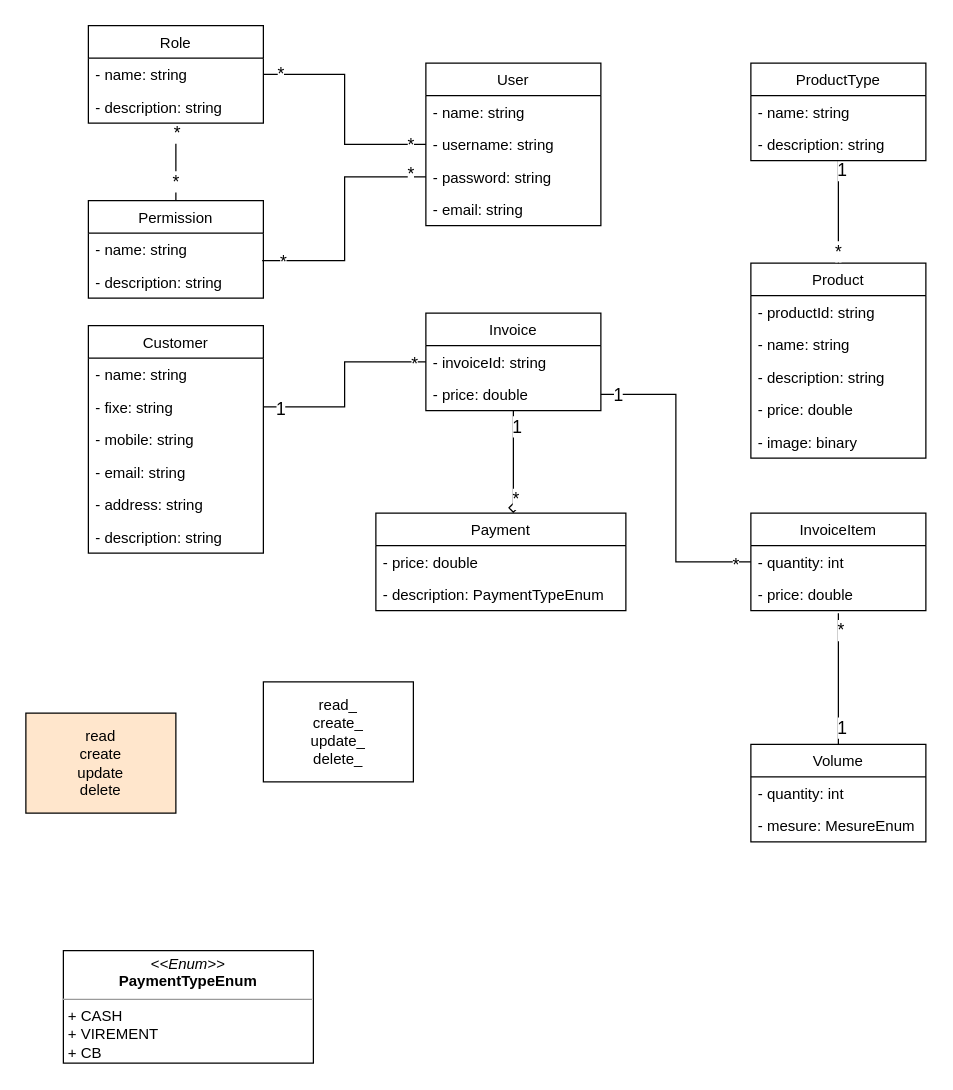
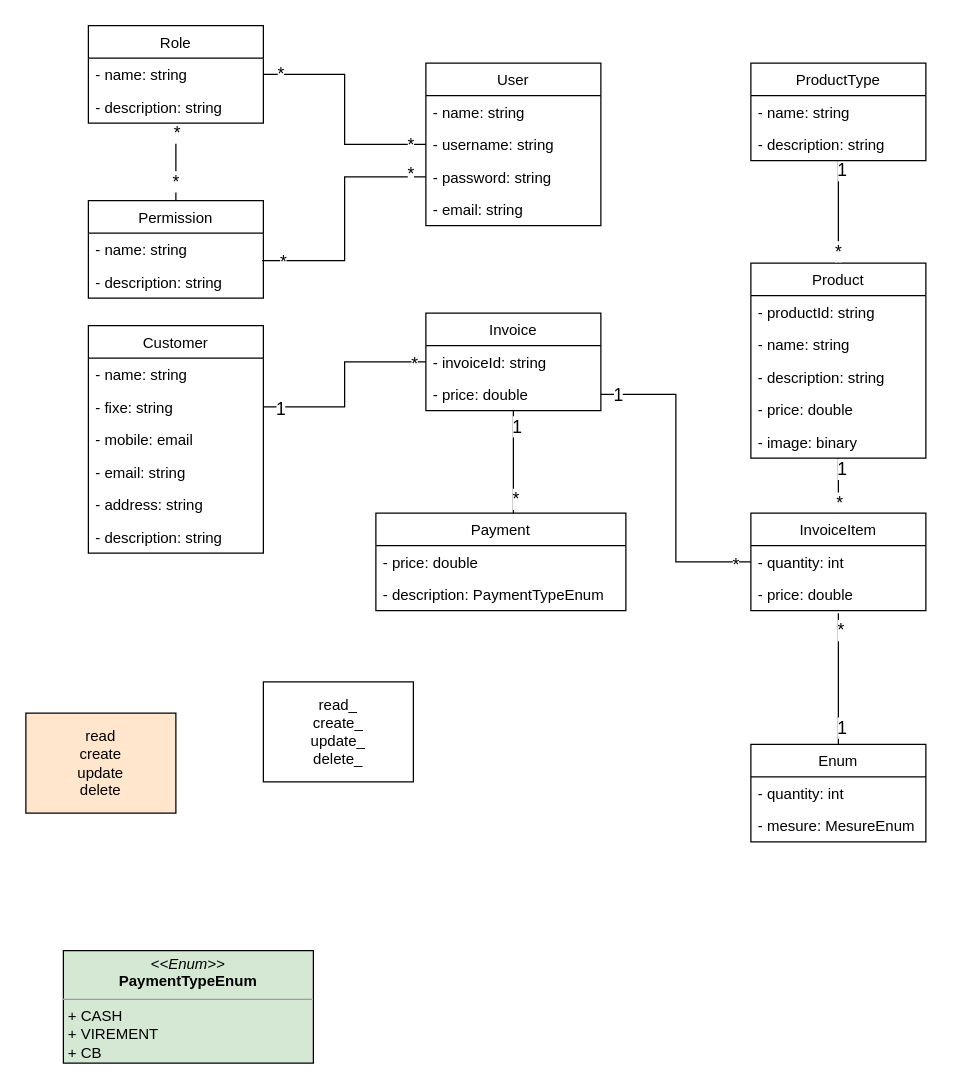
node "- mobile: string": label "- mobile: string" -> "- mobile: email"
edge "Product" -- "InvoiceItem": added, labels "1", "*"
edge "Invoice" -> "Payment": arrowhead diamond -> none
node "Volume": label "Volume" -> "Enum"
node "<<Enum>> PaymentTypeEnum + CASH + VIREMENT + CB": fillcolor #ffffff -> #d5e8d4
